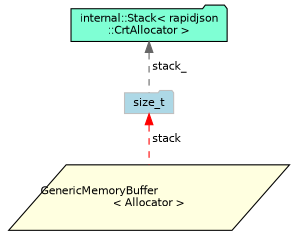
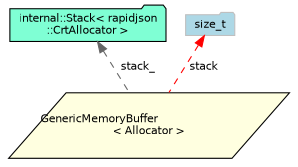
edge "size_t" -> "internal::Stack< rapidjson ::CrtAllocator >": now "GenericMemoryBuffer < Allocator >" -> "internal::Stack< rapidjson ::CrtAllocator >"
